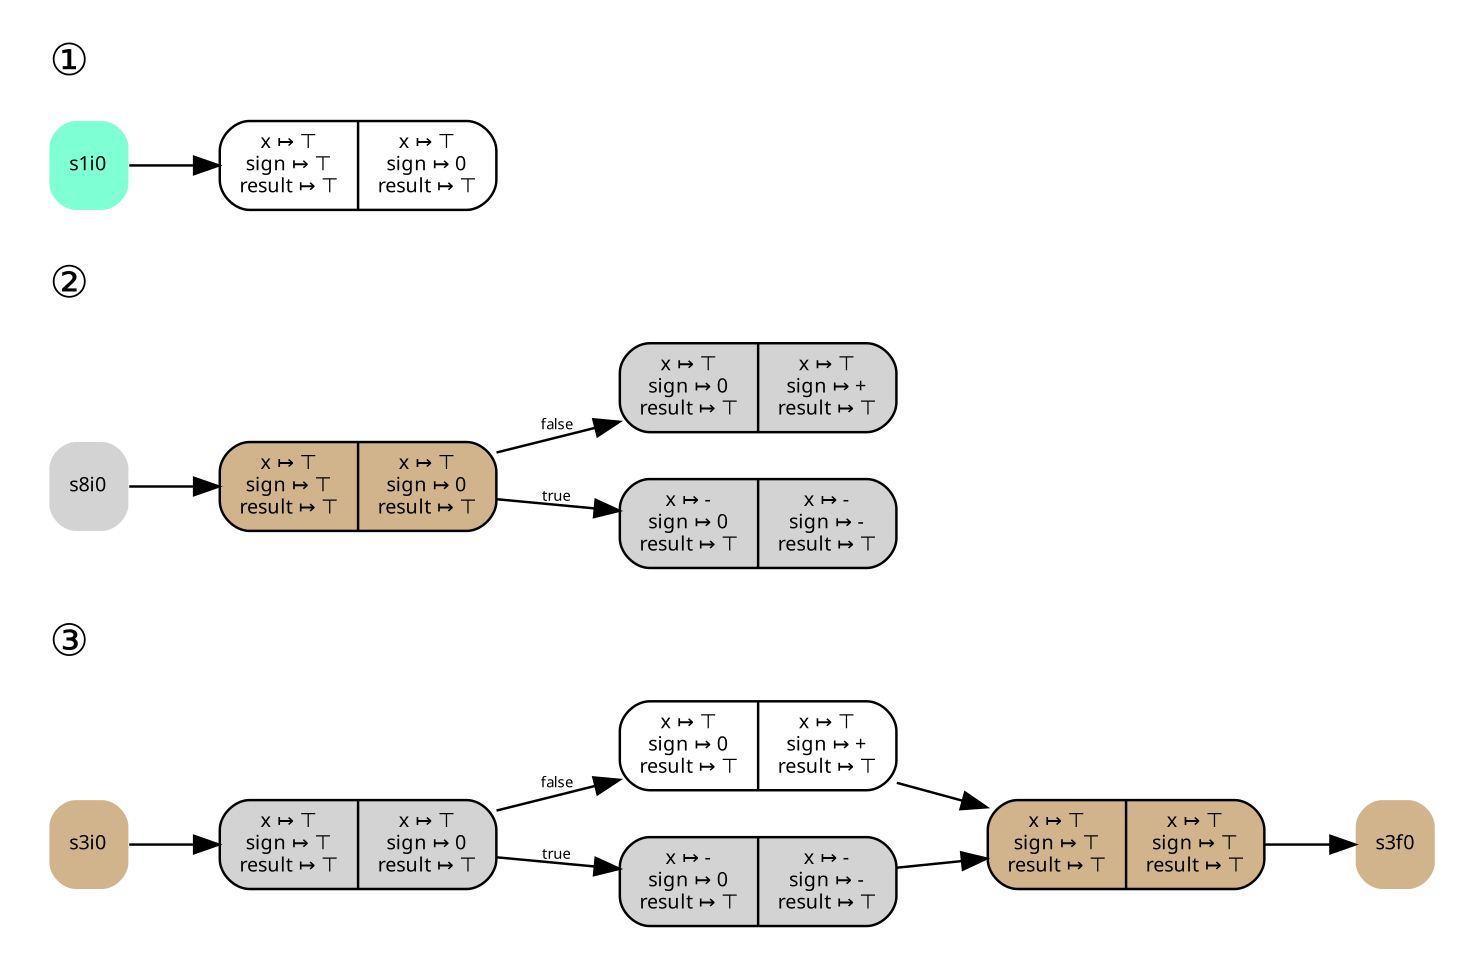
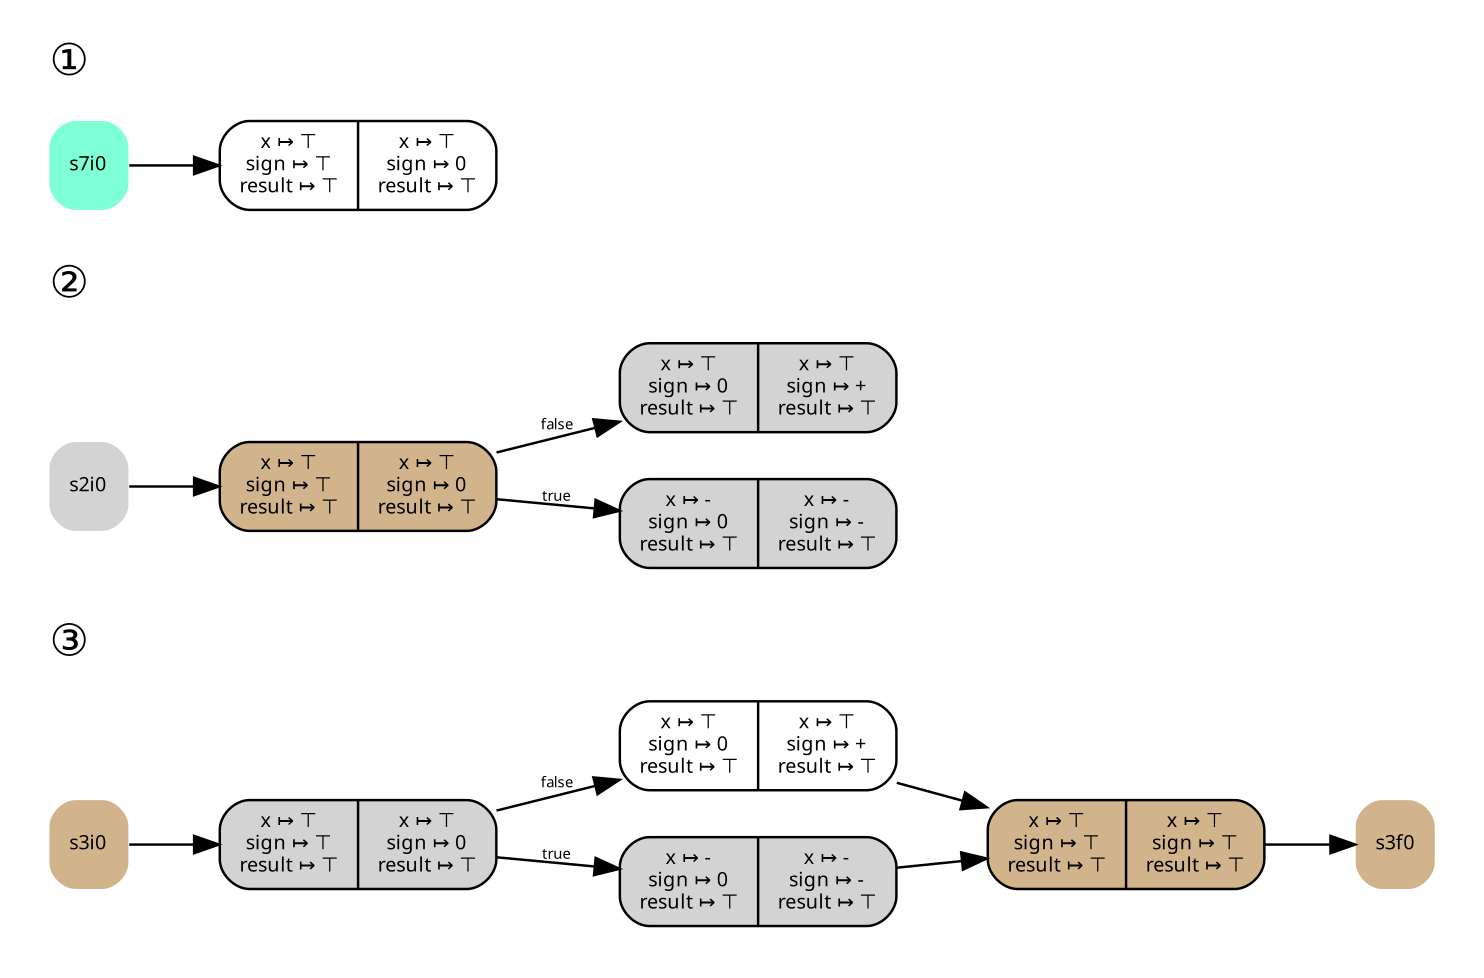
node "s1i0": label "s1i0" -> "s7i0"
node "s8i0": label "s8i0" -> "s2i0"
